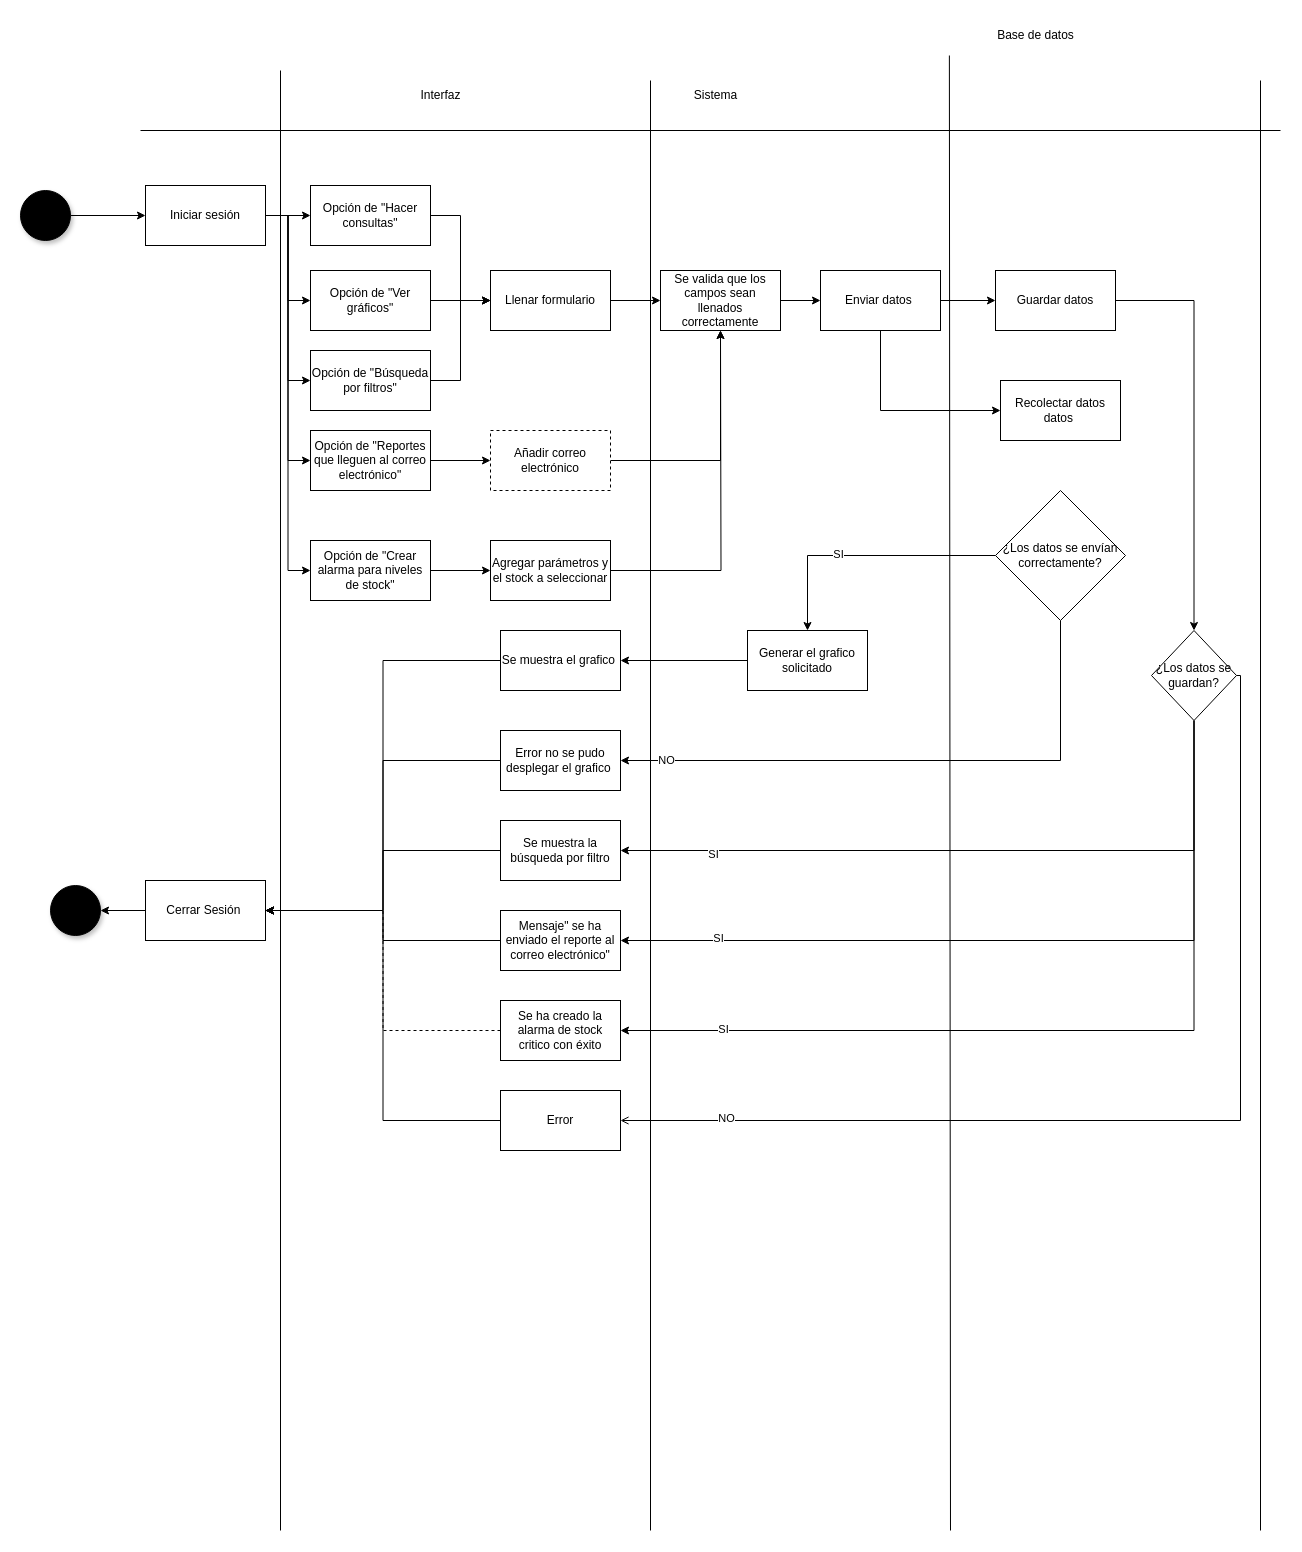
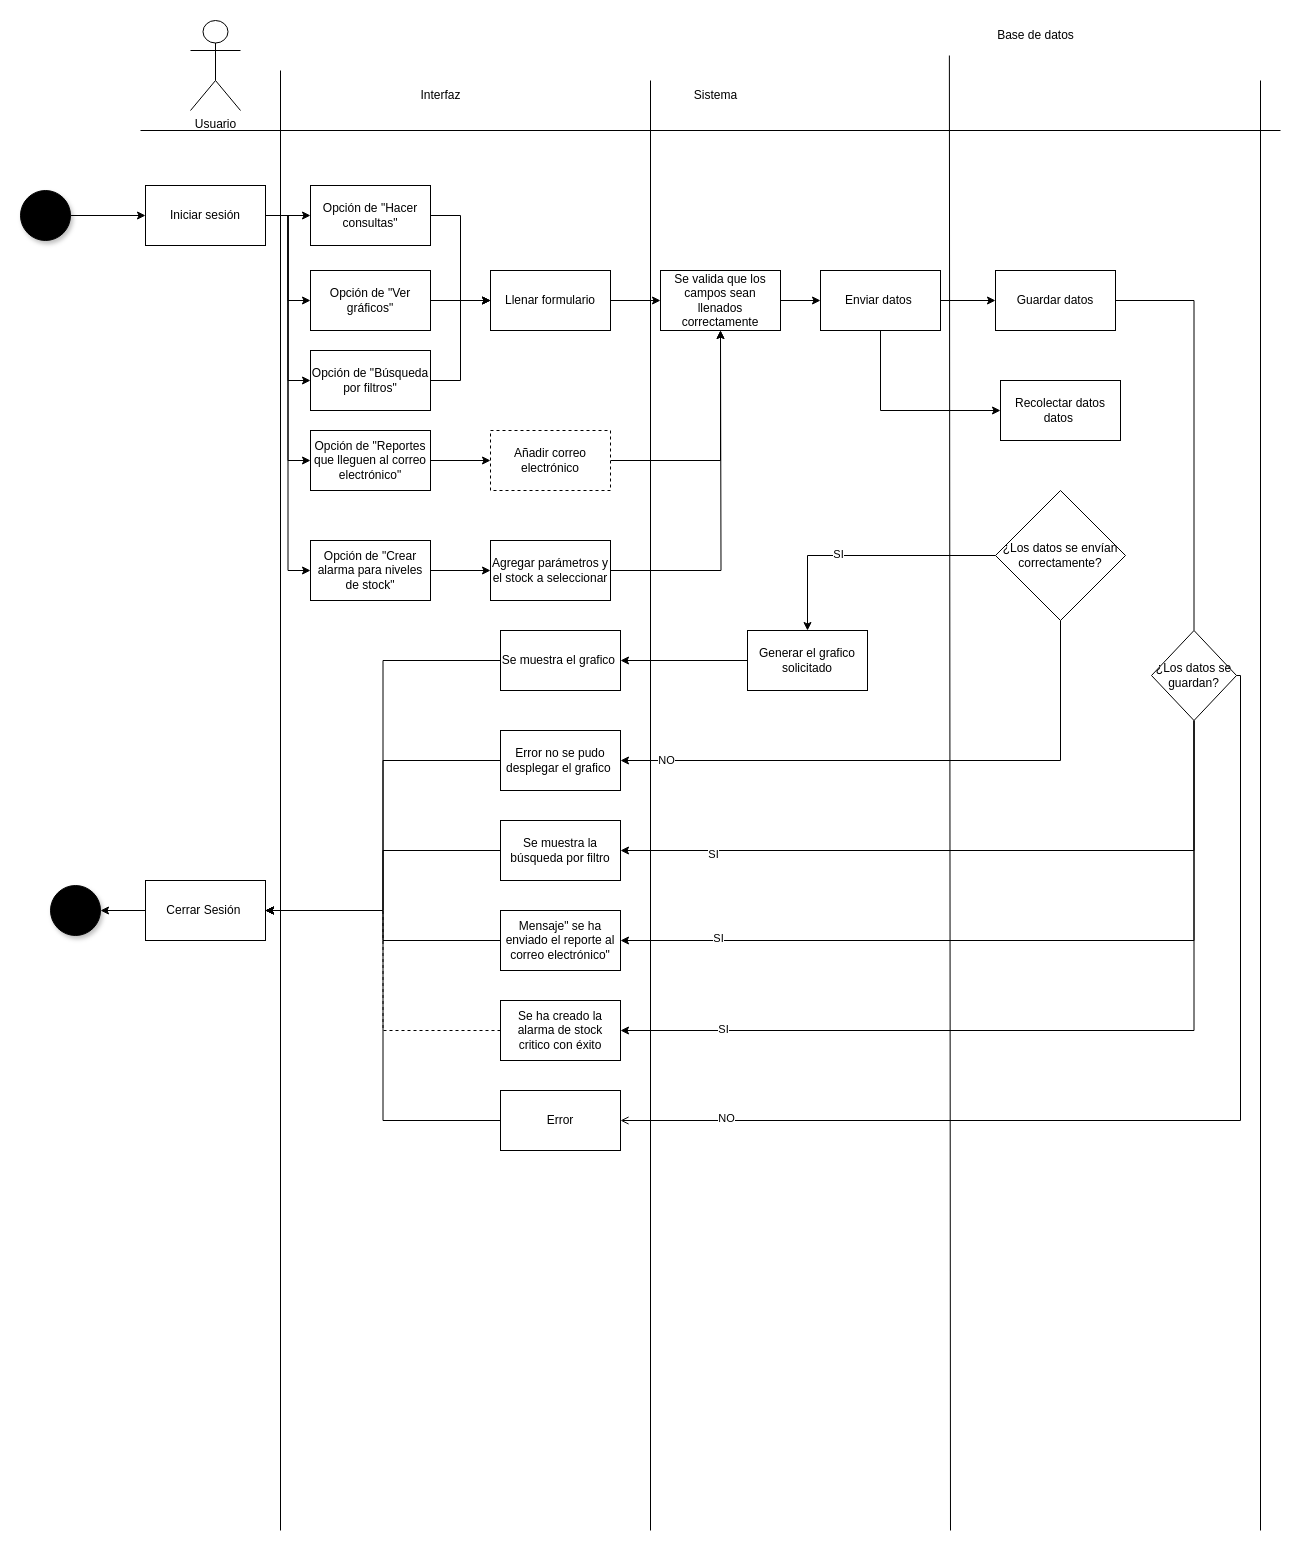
node "Usuario": added
edge "Guardar datos" -> "¿Los datos se guardan?": arrowhead classic -> none
